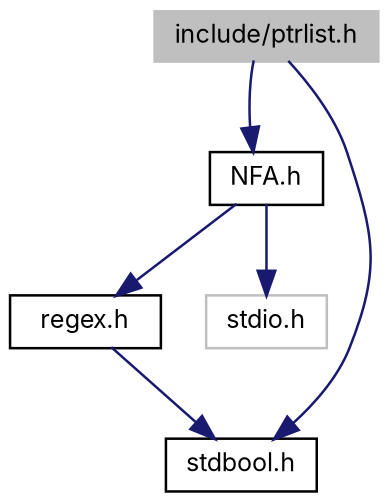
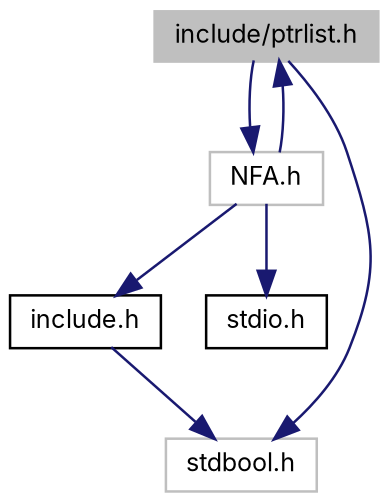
edge "NFA.h" -> "include/ptrlist.h": added
node "NFA.h": color black -> grey75
node "regex.h": label "regex.h" -> "include.h"
node "stdio.h": color grey75 -> black
node "stdbool.h": color black -> grey75
